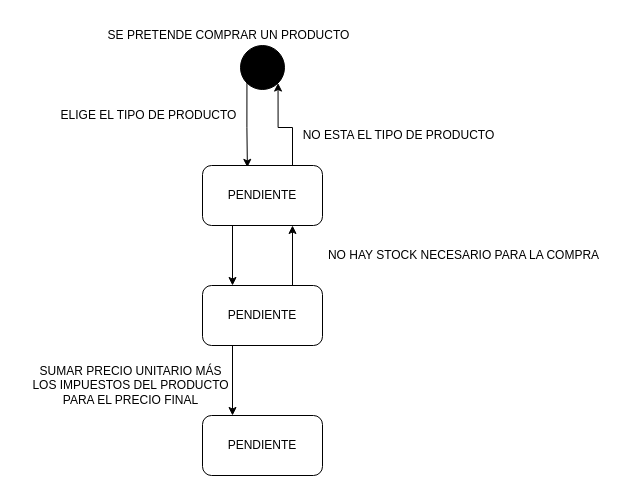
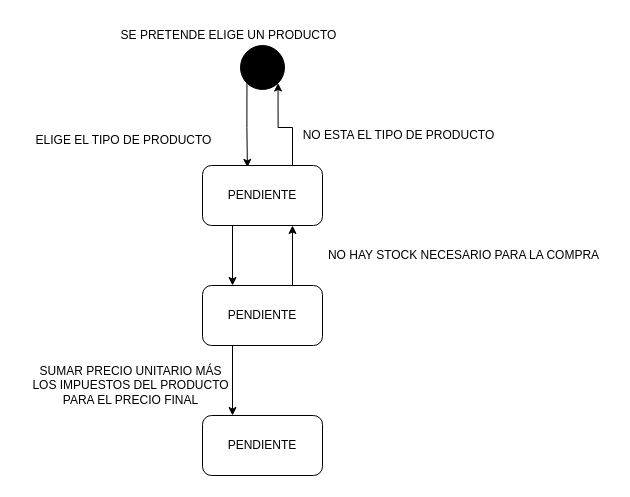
node "SE PRETENDE COMPRAR UN PRODUCTO": label "SE PRETENDE COMPRAR UN PRODUCTO" -> "SE PRETENDE ELIGE UN PRODUCTO"
node "ELIGE EL TIPO DE PRODUCTO": moved (149, 116) -> (124, 141)
